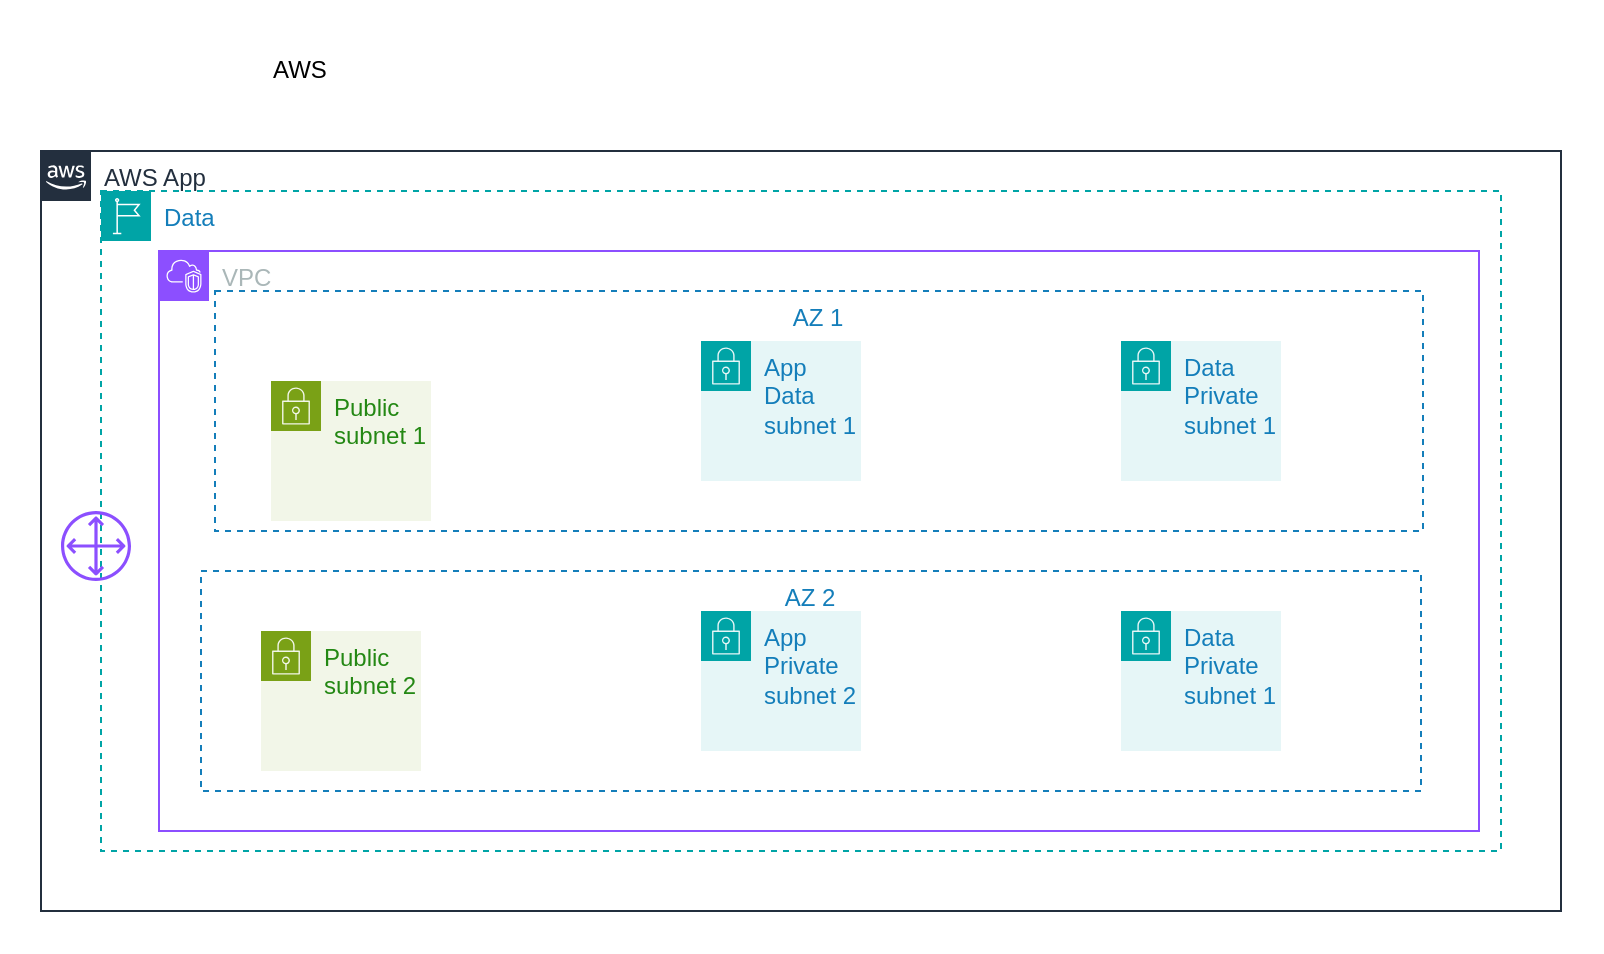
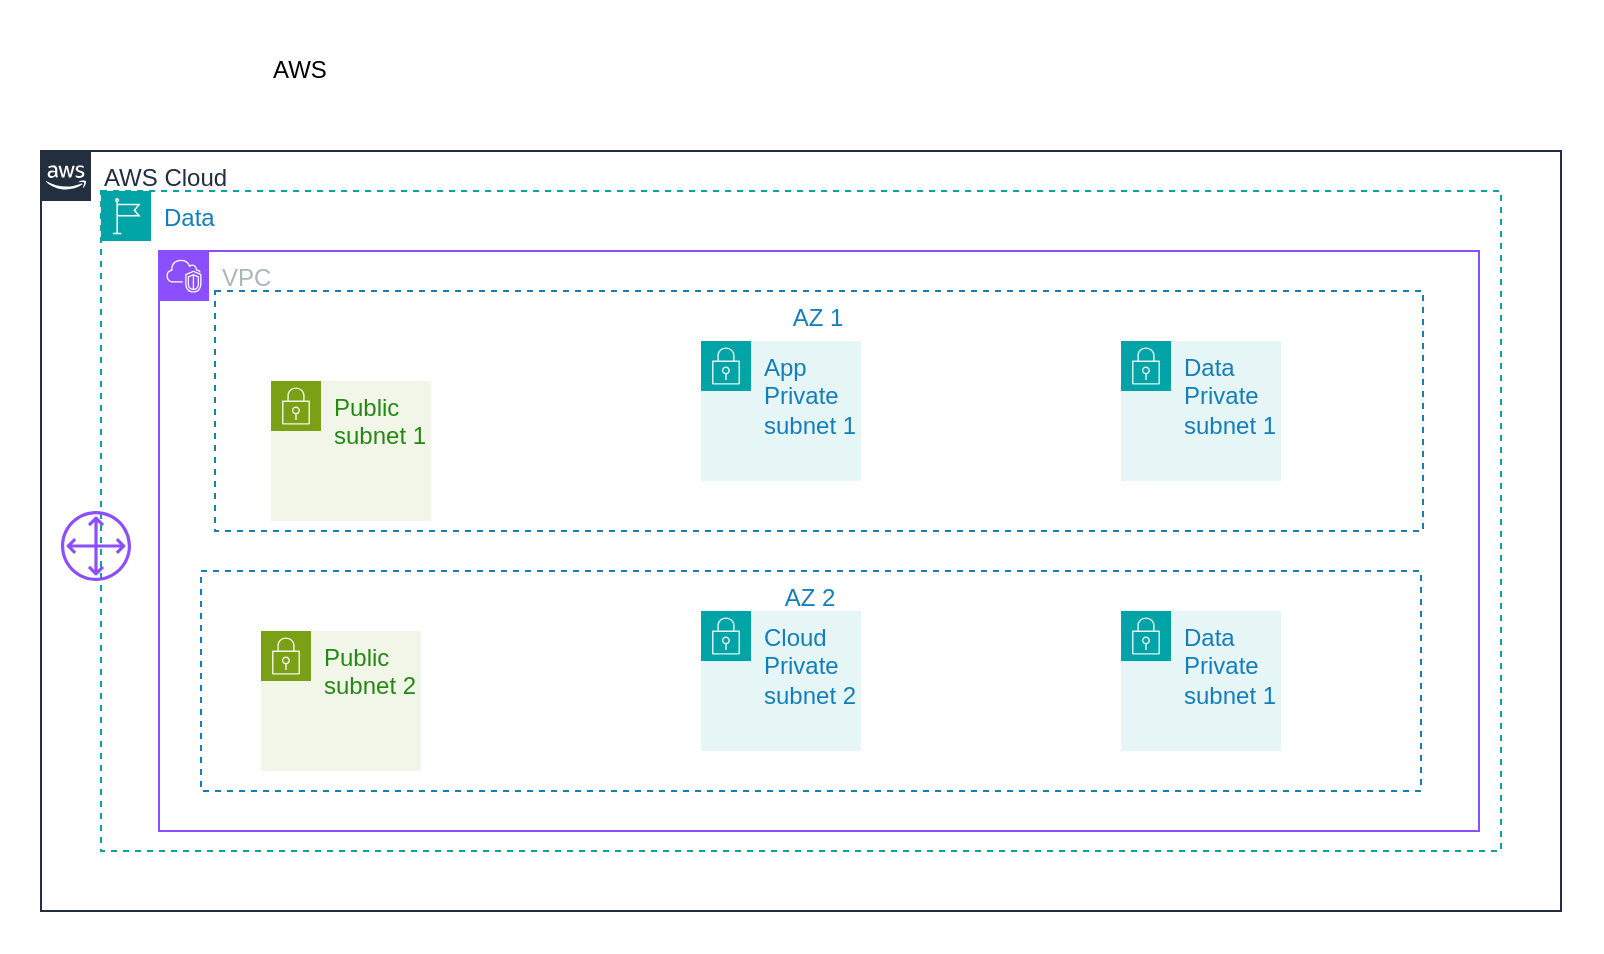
node "AWS App": label "AWS App" -> "AWS Cloud"
node "App Data subnet 1": label "App Data subnet 1" -> "App Private subnet 1"
node "App Private subnet 2": label "App Private subnet 2" -> "Cloud Private subnet 2"
